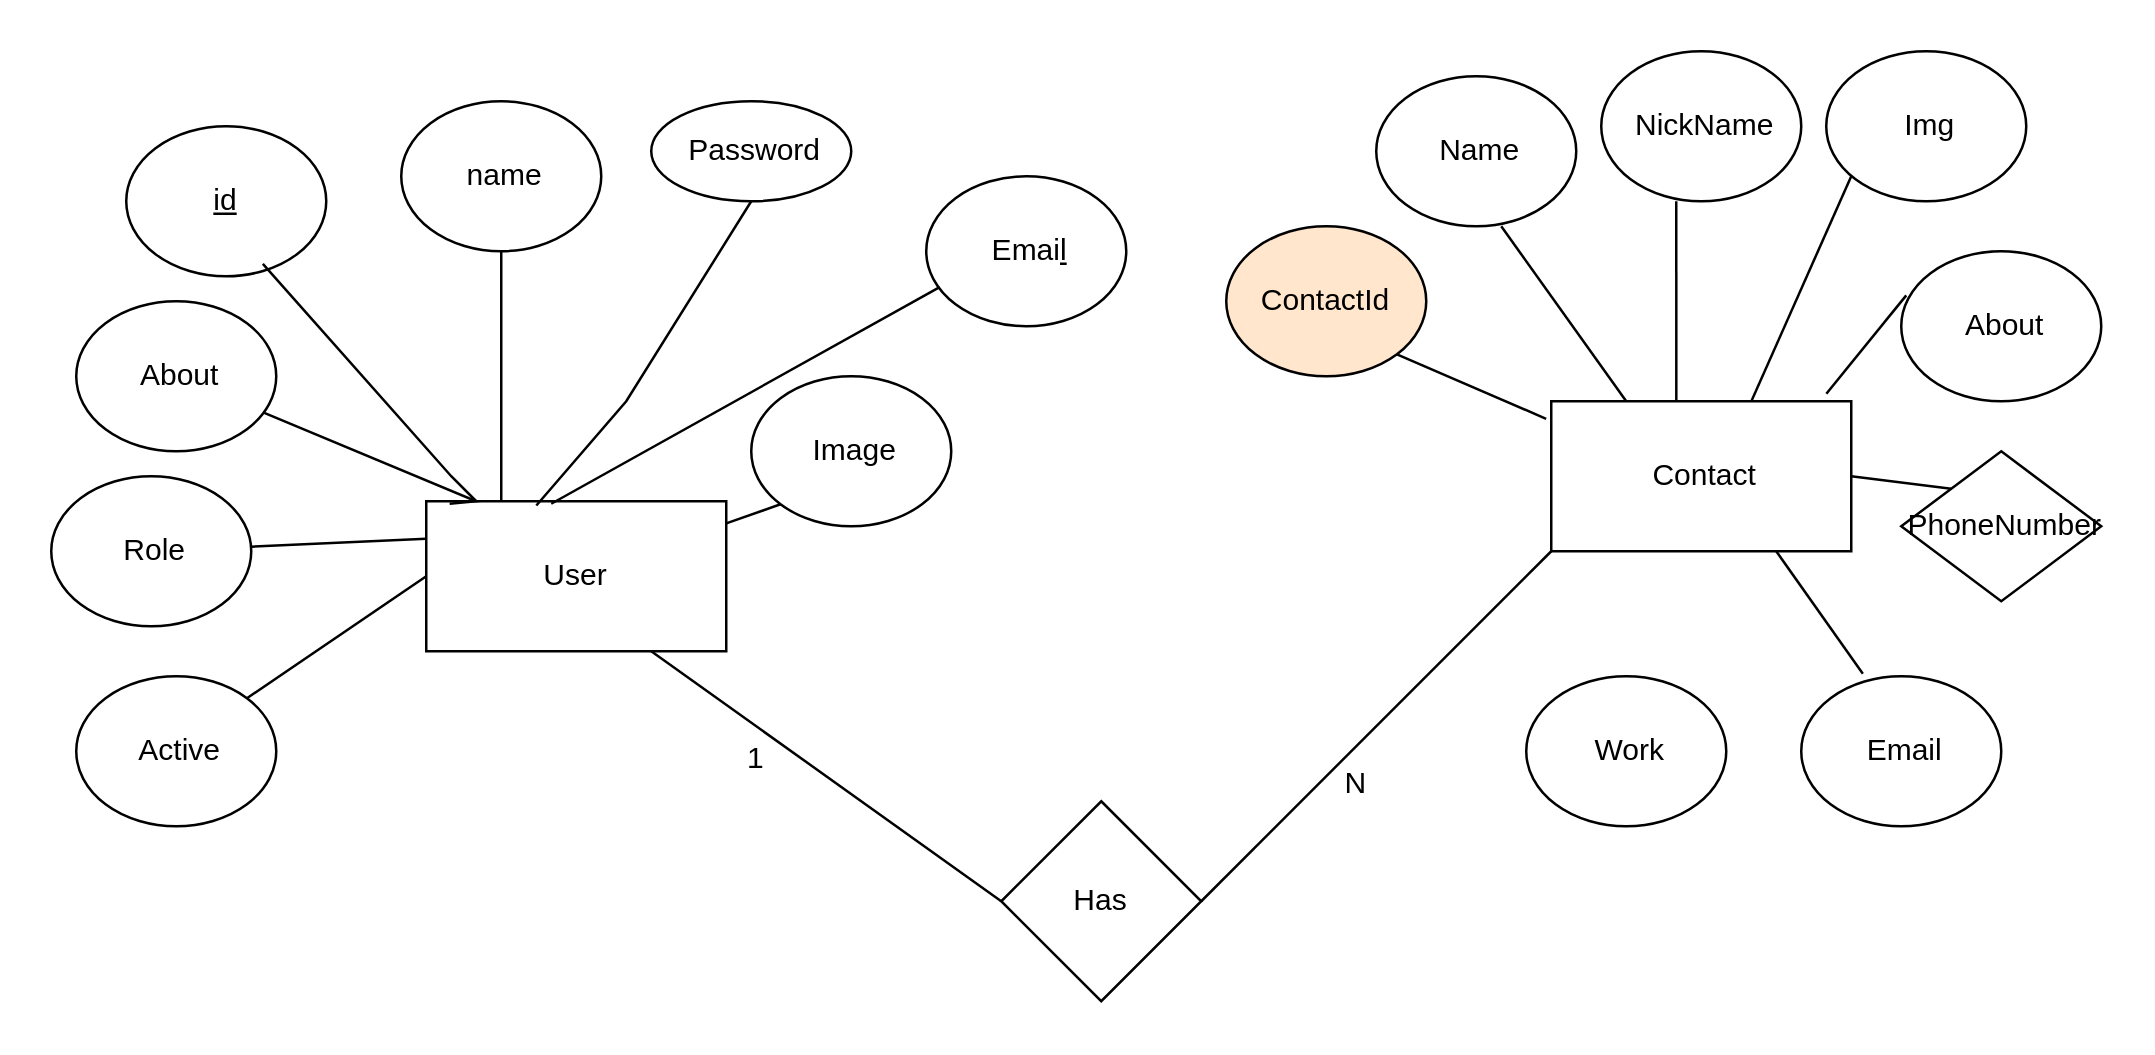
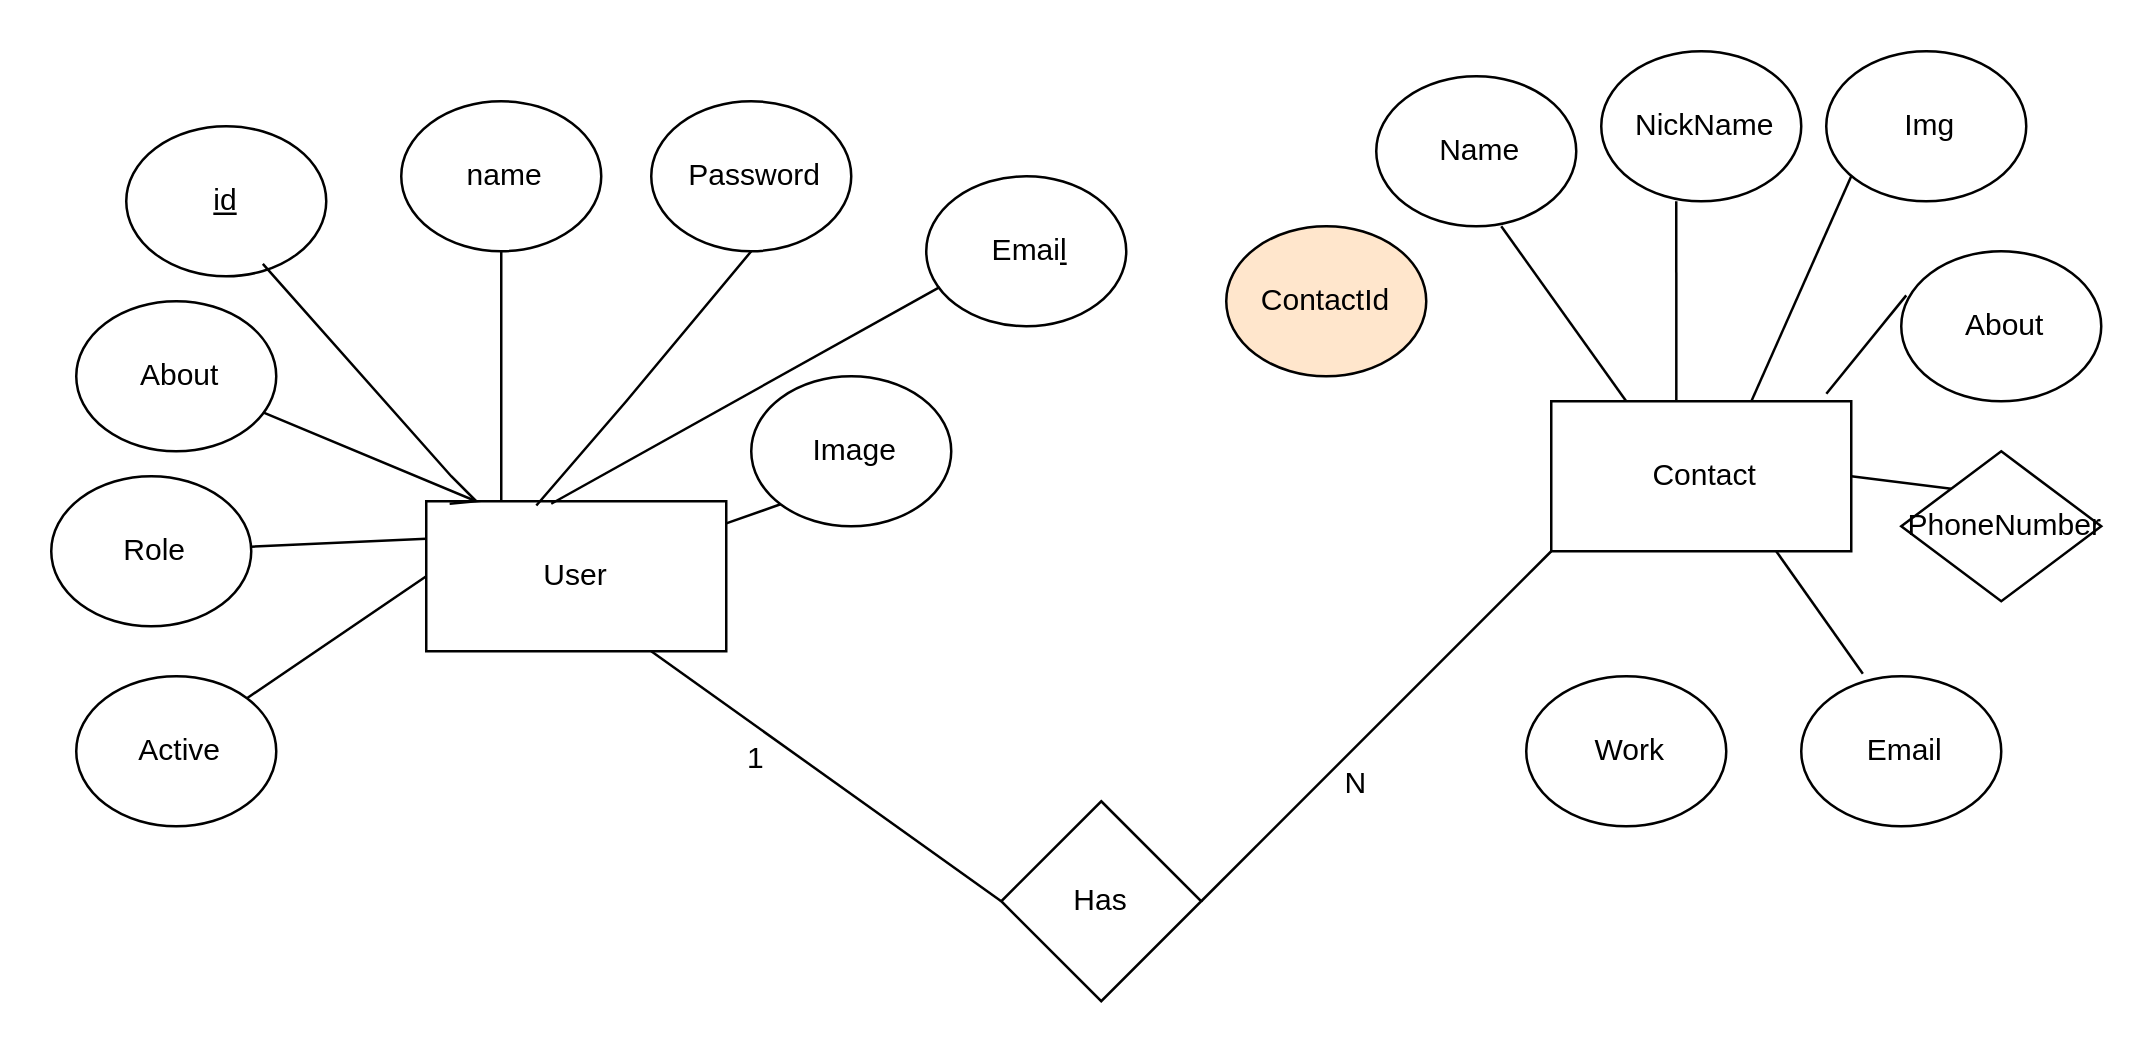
node "Password": size 200x100 -> 200x150
edge "ContactId" -- "Contact": removed
